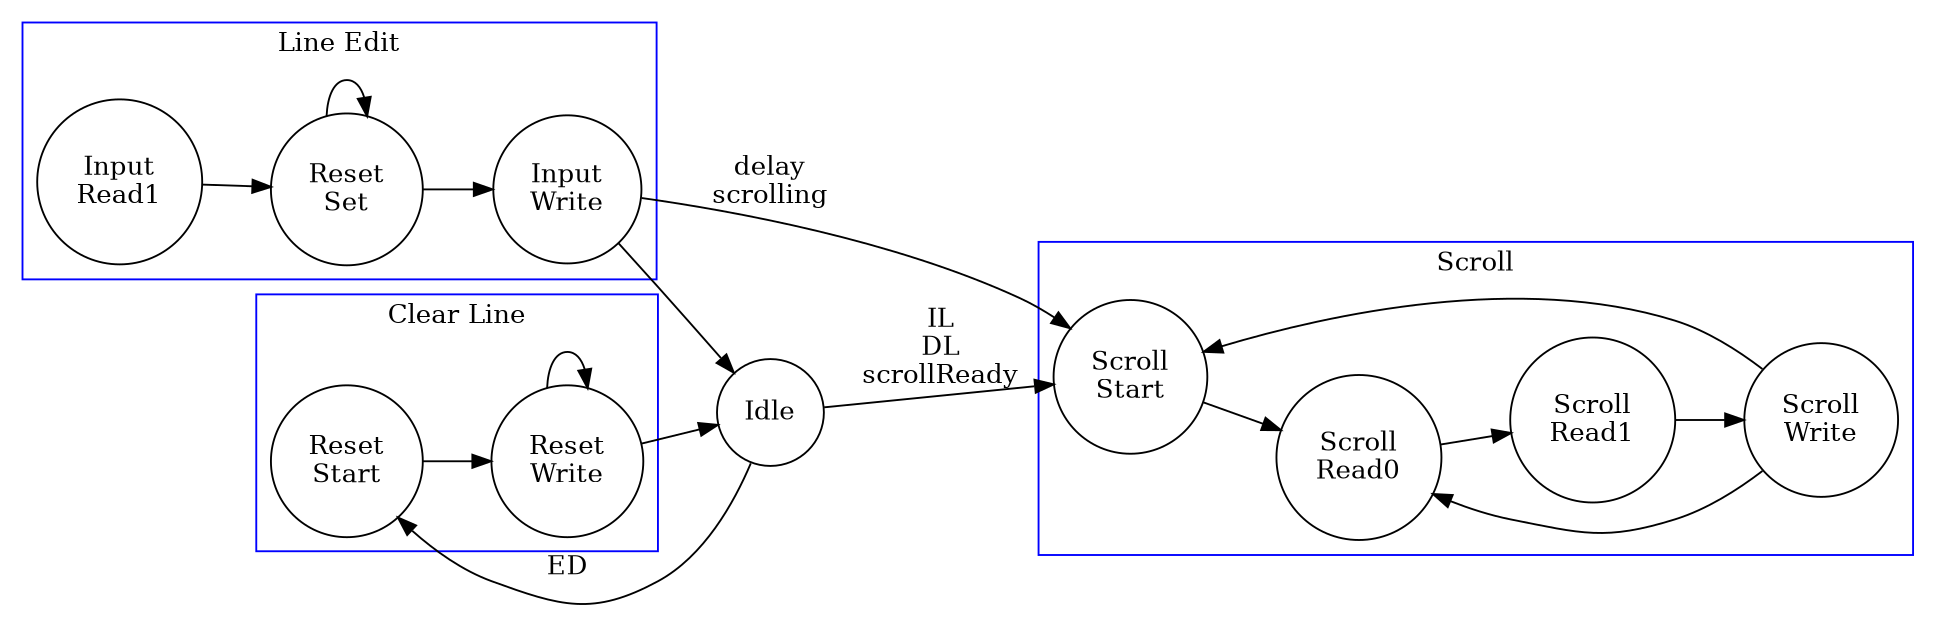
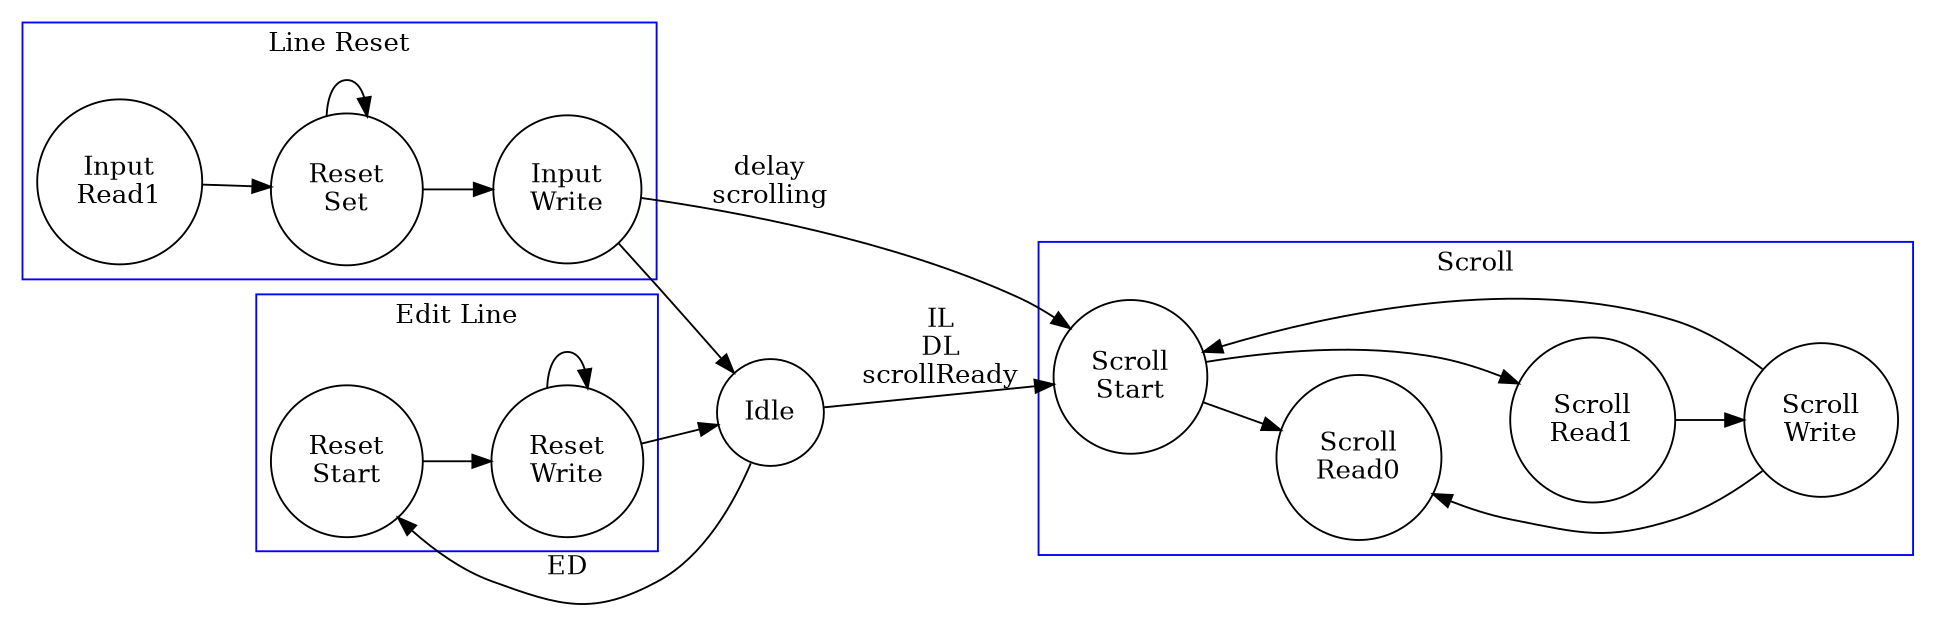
cluster "Line Edit": label "Line Edit" -> "Line Reset"
cluster "Clear Line": label "Clear Line" -> "Edit Line"
edge "Scroll Read0" -> "Scroll Read1": now "Scroll Start" -> "Scroll Read1"
